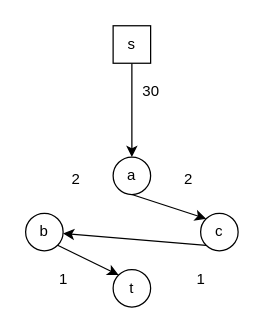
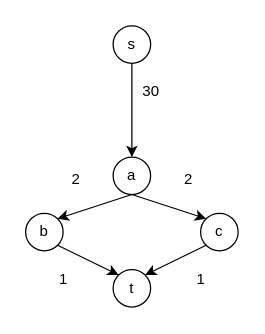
node "s": shape rectangle -> ellipse
edge "a" -> "b": added
edge "c" -> "b": now "c" -> "t"
